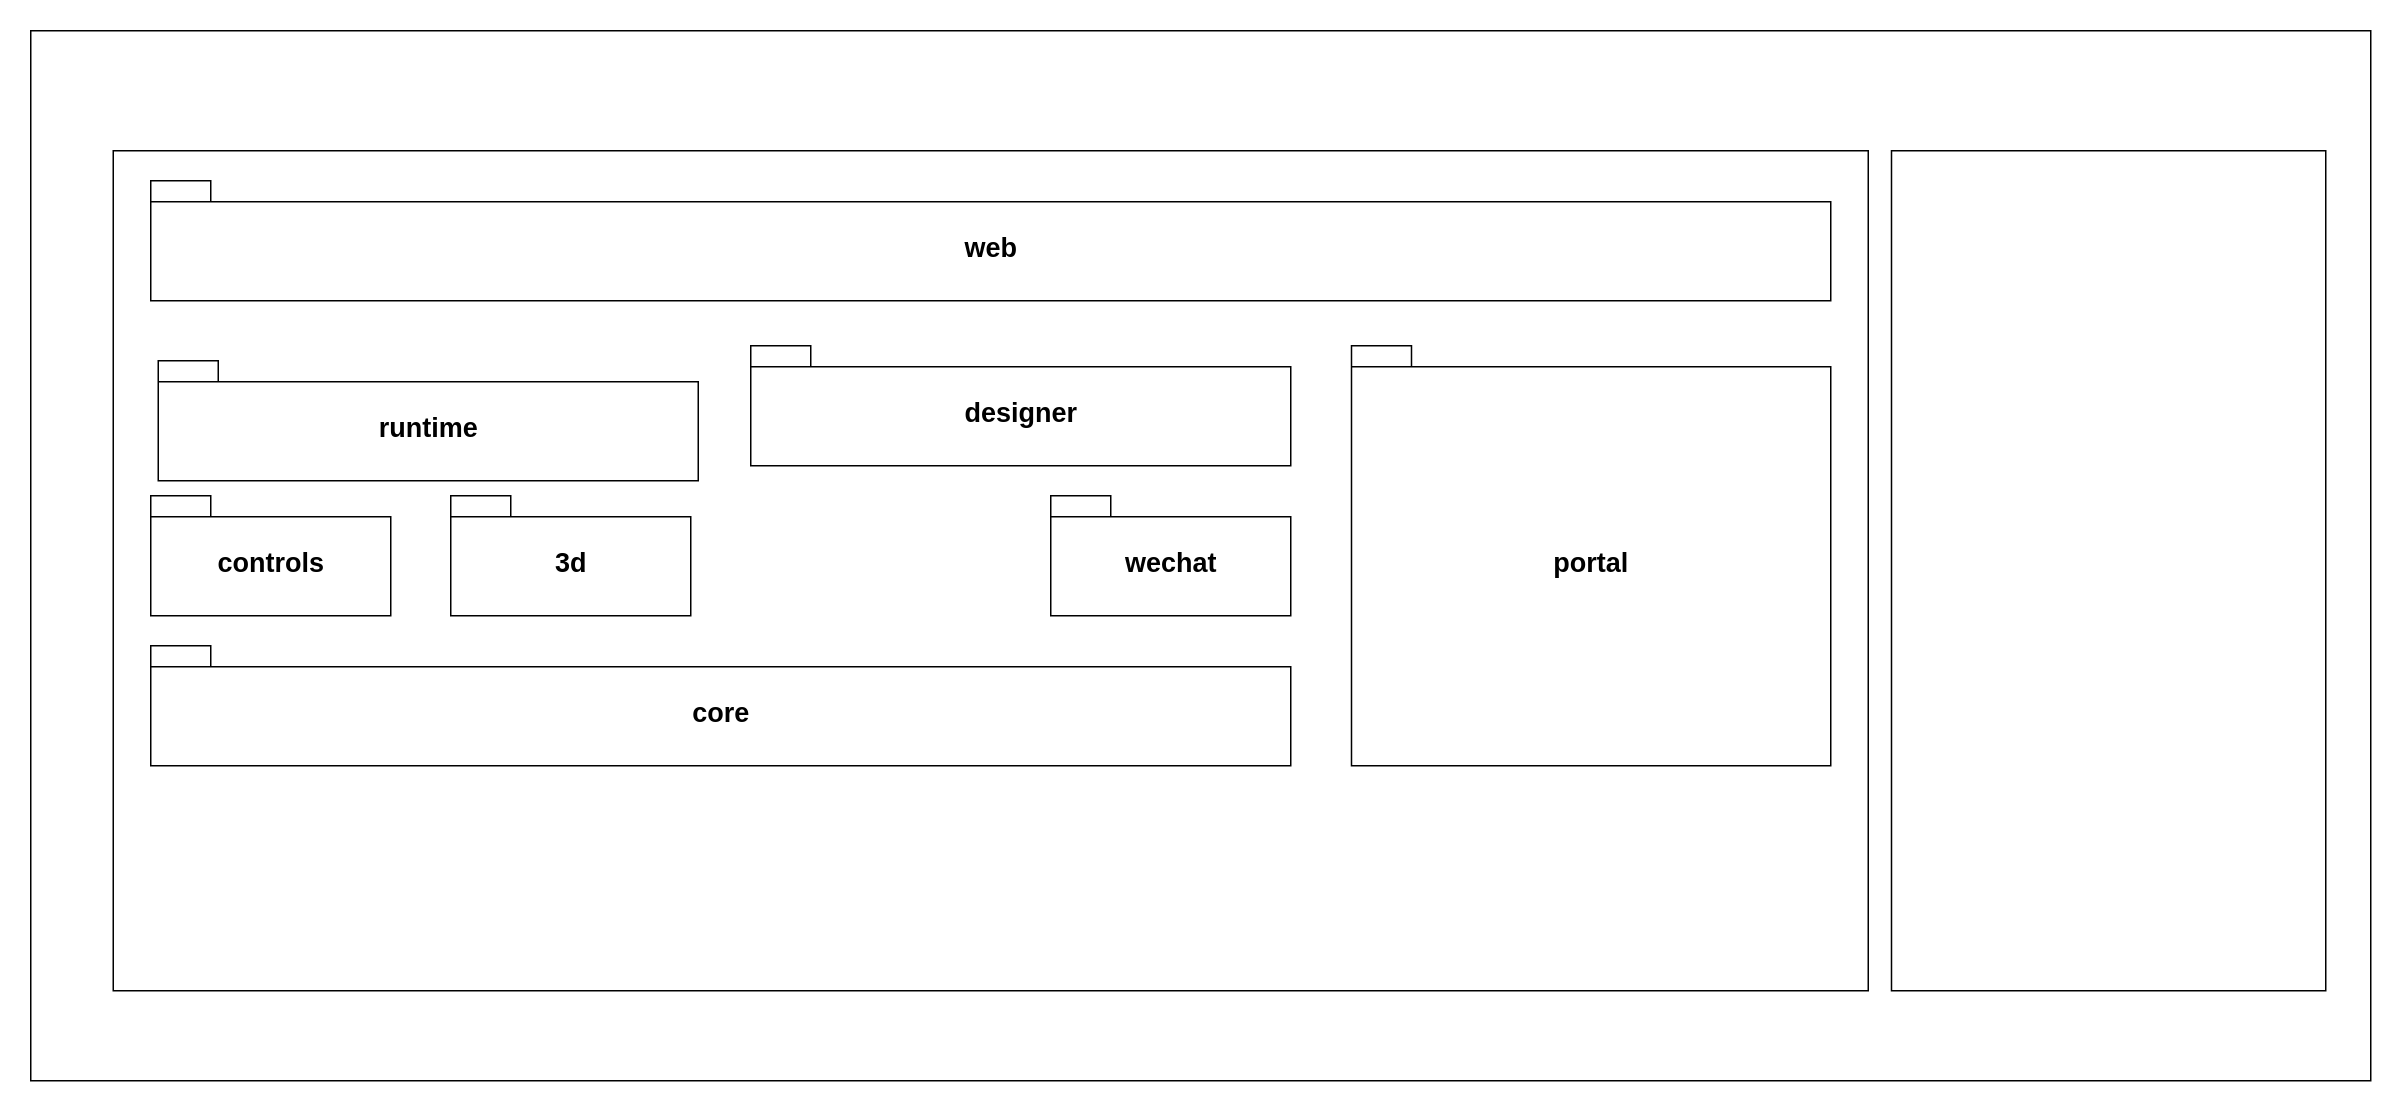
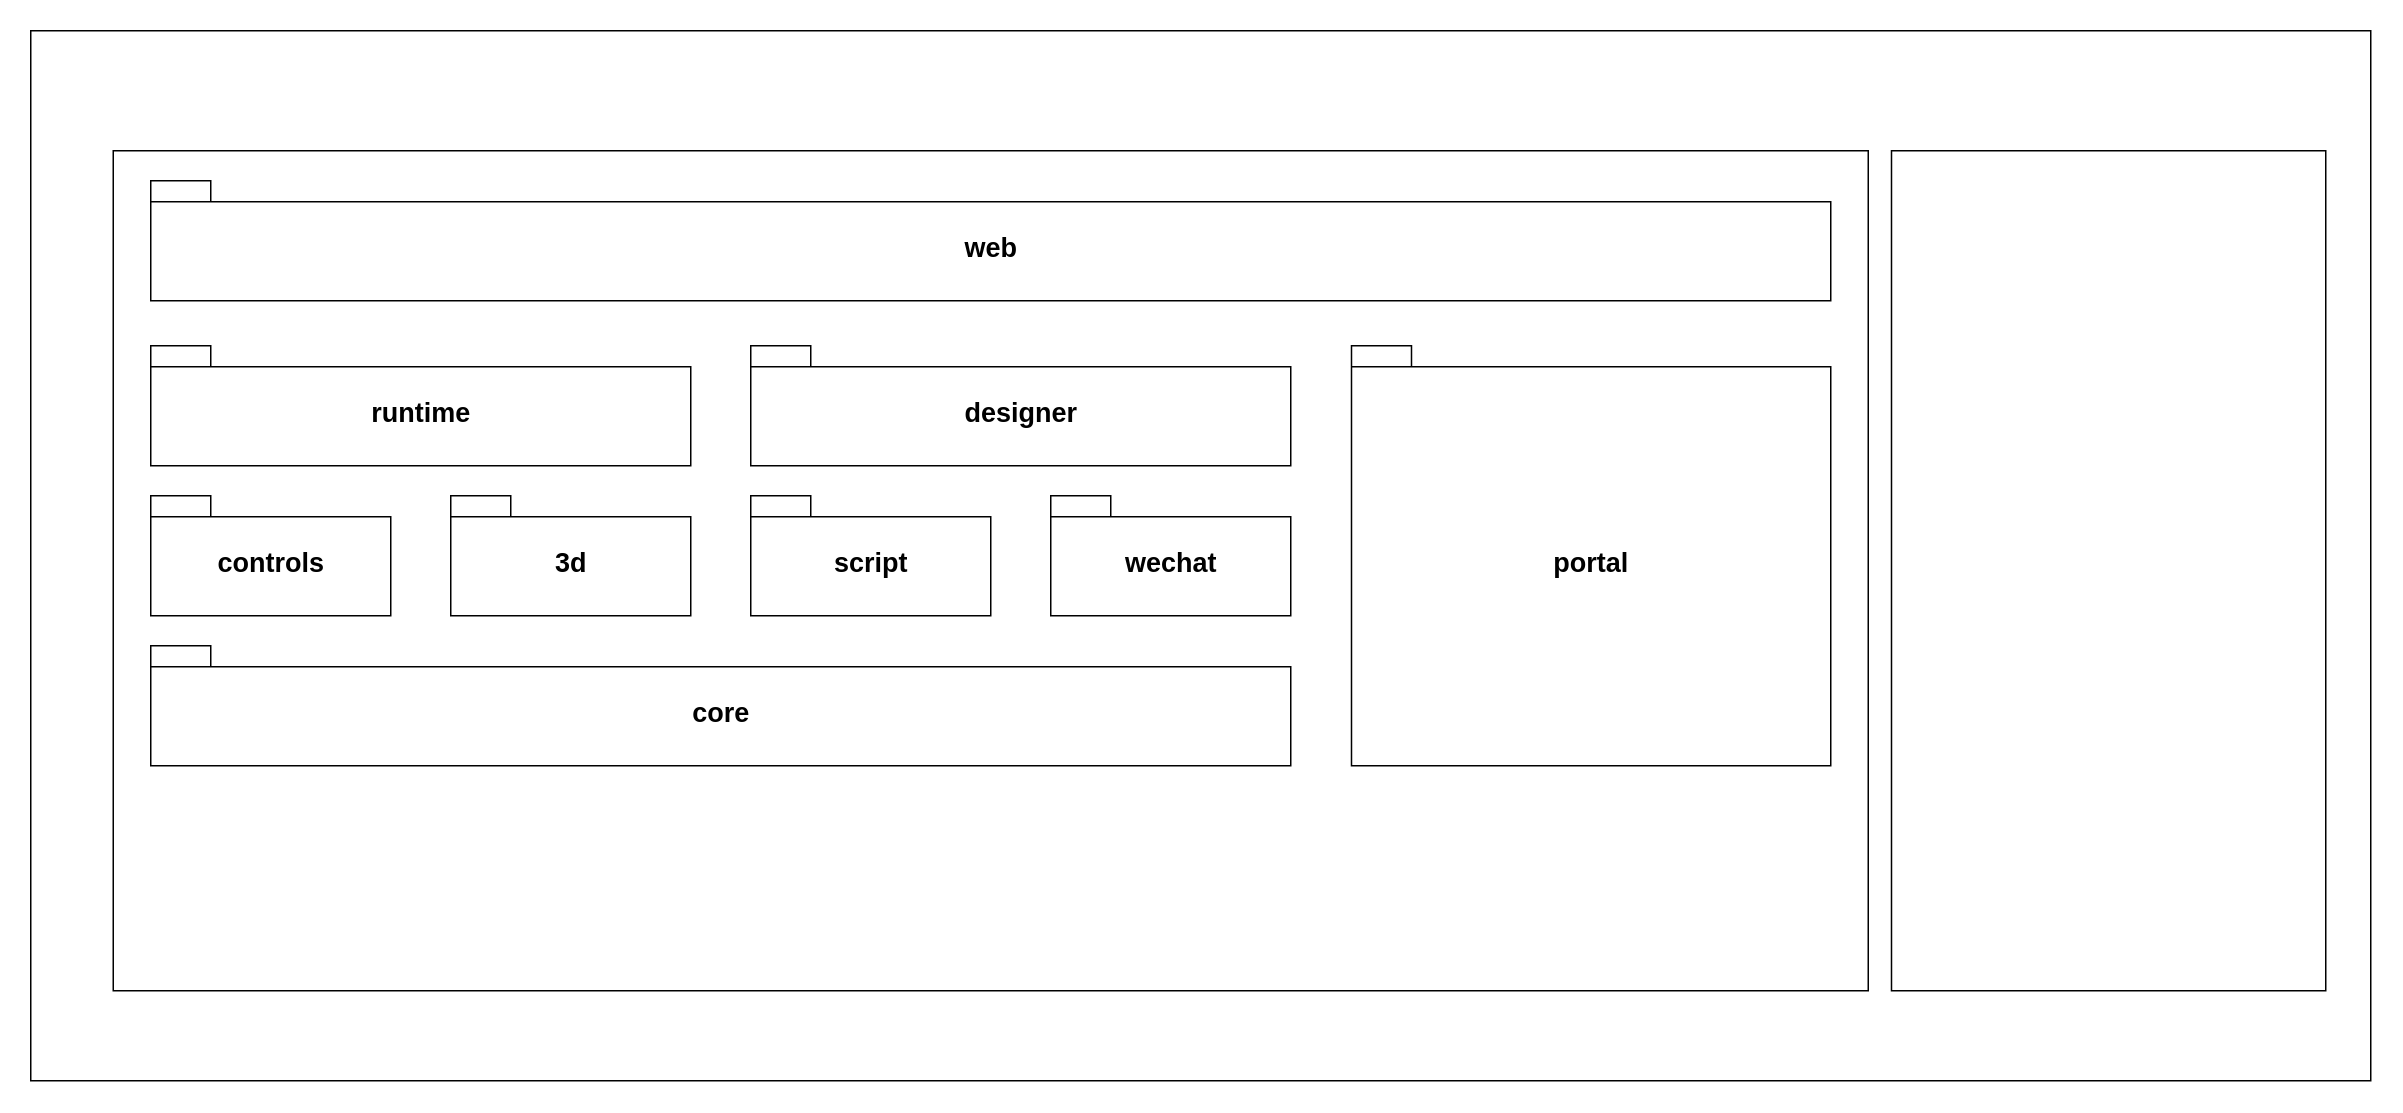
node "runtime": moved (428, 421) -> (421, 406)
node "script": added
